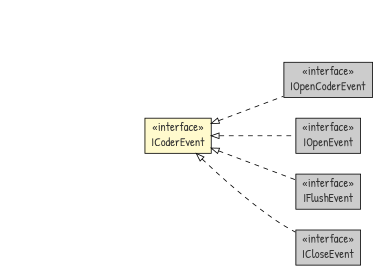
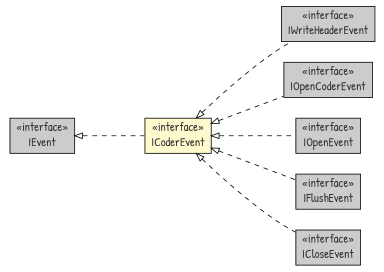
node "IWriteHeaderEvent": added
node "IEvent": added
